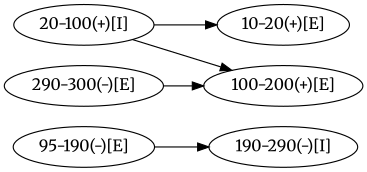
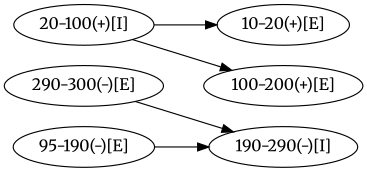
edge "290-300(-)[E]" -> "100-200(+)[E]": now "290-300(-)[E]" -> "190-290(-)[I]"
